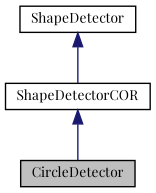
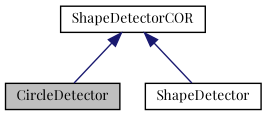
edge "ShapeDetectorCOR" -> "ShapeDetector": reversed
